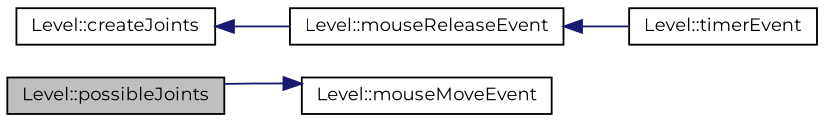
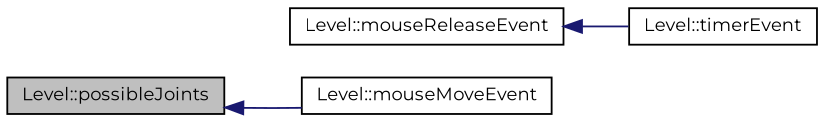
node "Level::createJoints": removed
edge "Level::possibleJoints" -> "Level::mouseMoveEvent": reversed
